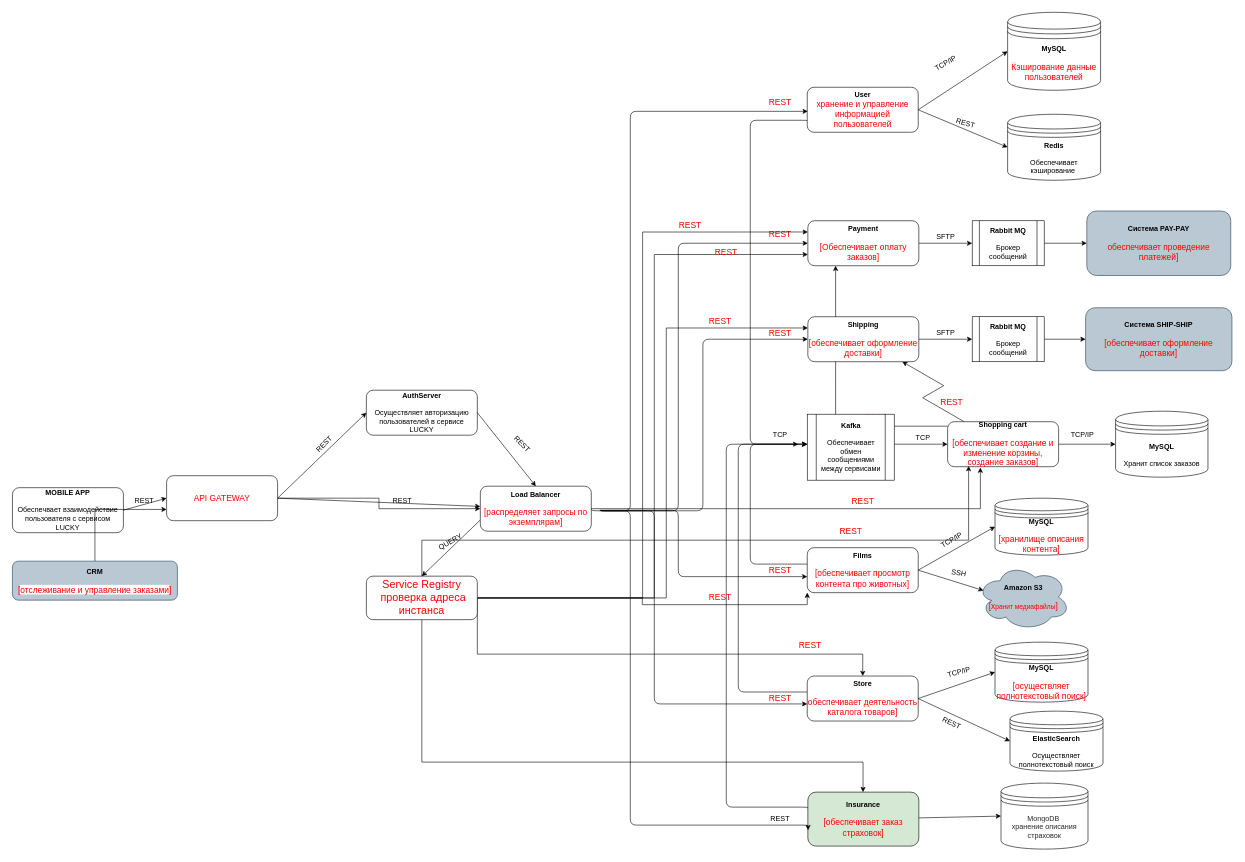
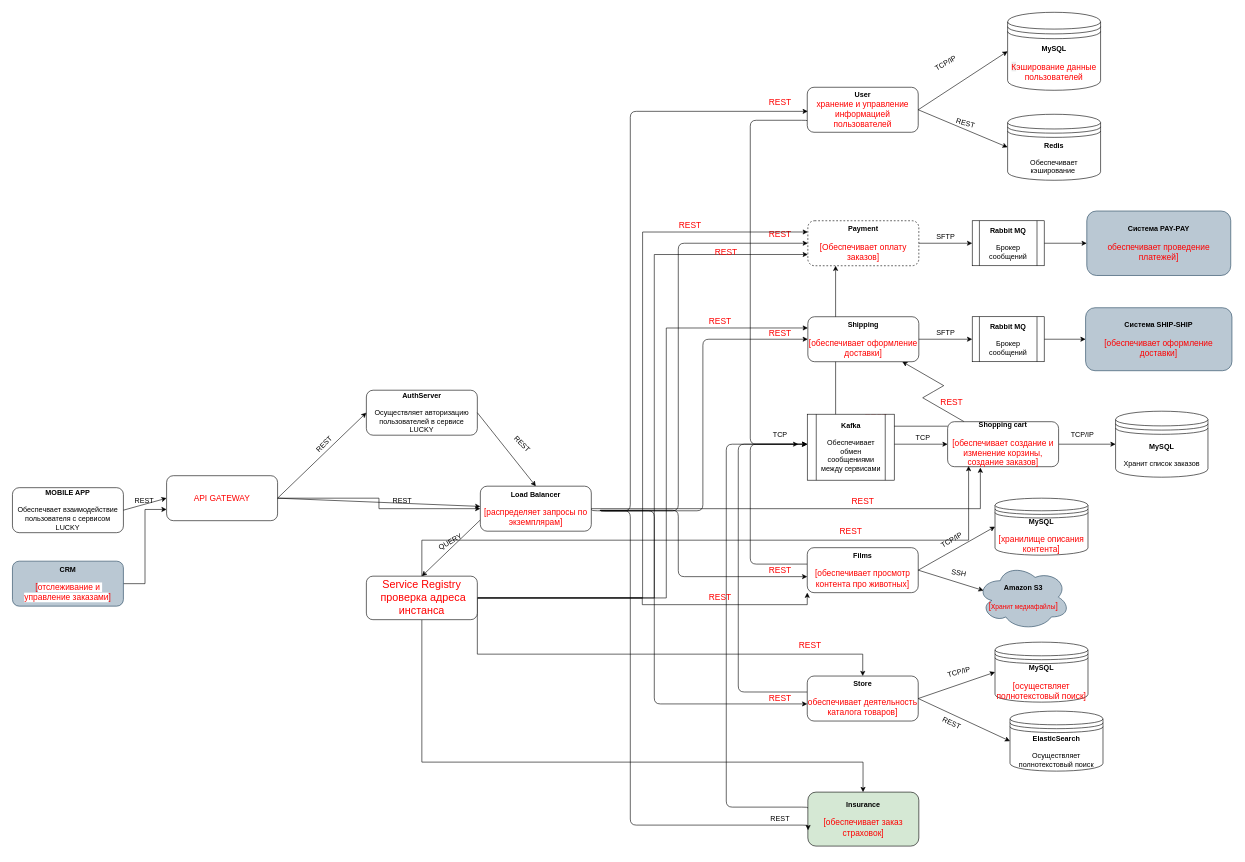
node "Payment [Обеспечивает оплату заказов]": style solid -> dashed
node "СRM [отслеживание и управление заказами]": size 165x39 -> 111x45
node "MongoDB хранение описания страховок": removed
edge "Insurance [обеспечивает заказ страховок]" -> "MongoDB хранение описания страховок": removed
